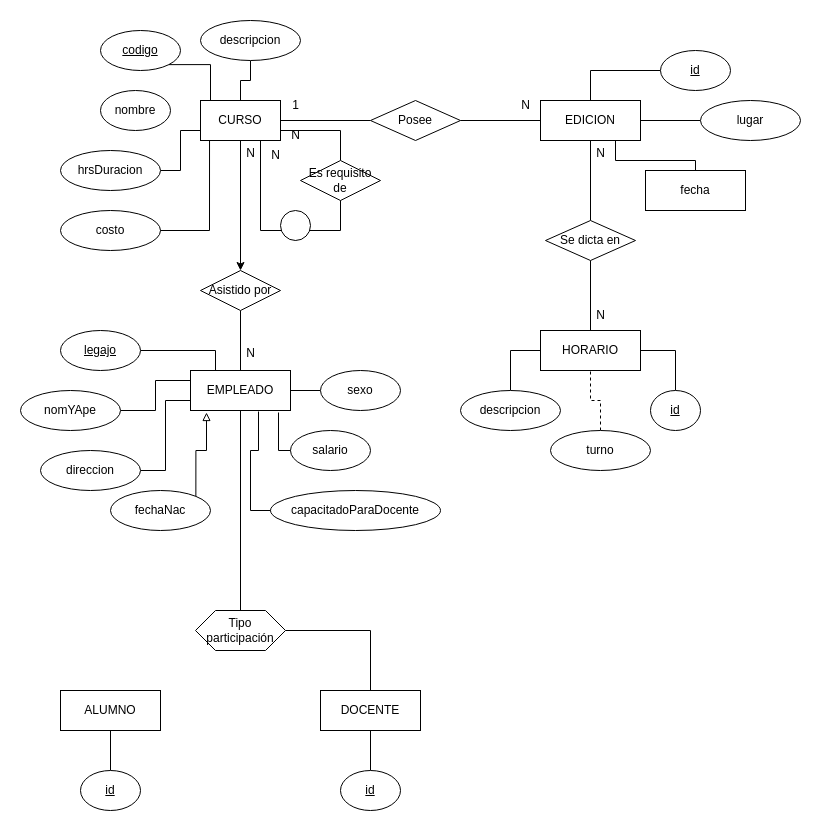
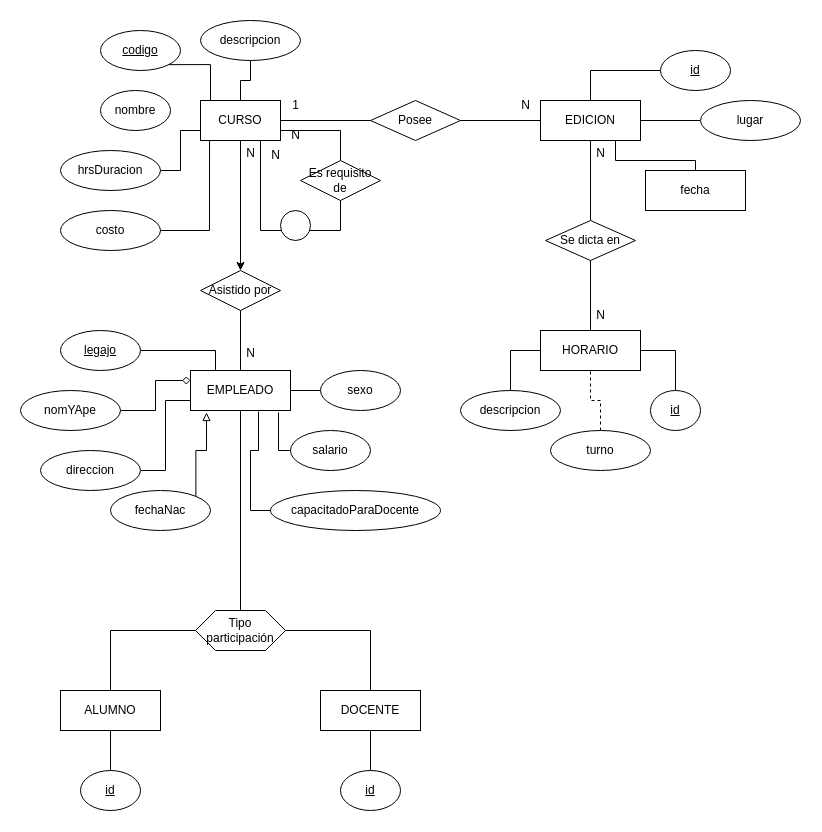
edge "EMPLEADO" -- "nomYApe": arrowhead none -> diamond
edge "Tipo participación" -- "ALUMNO": added
